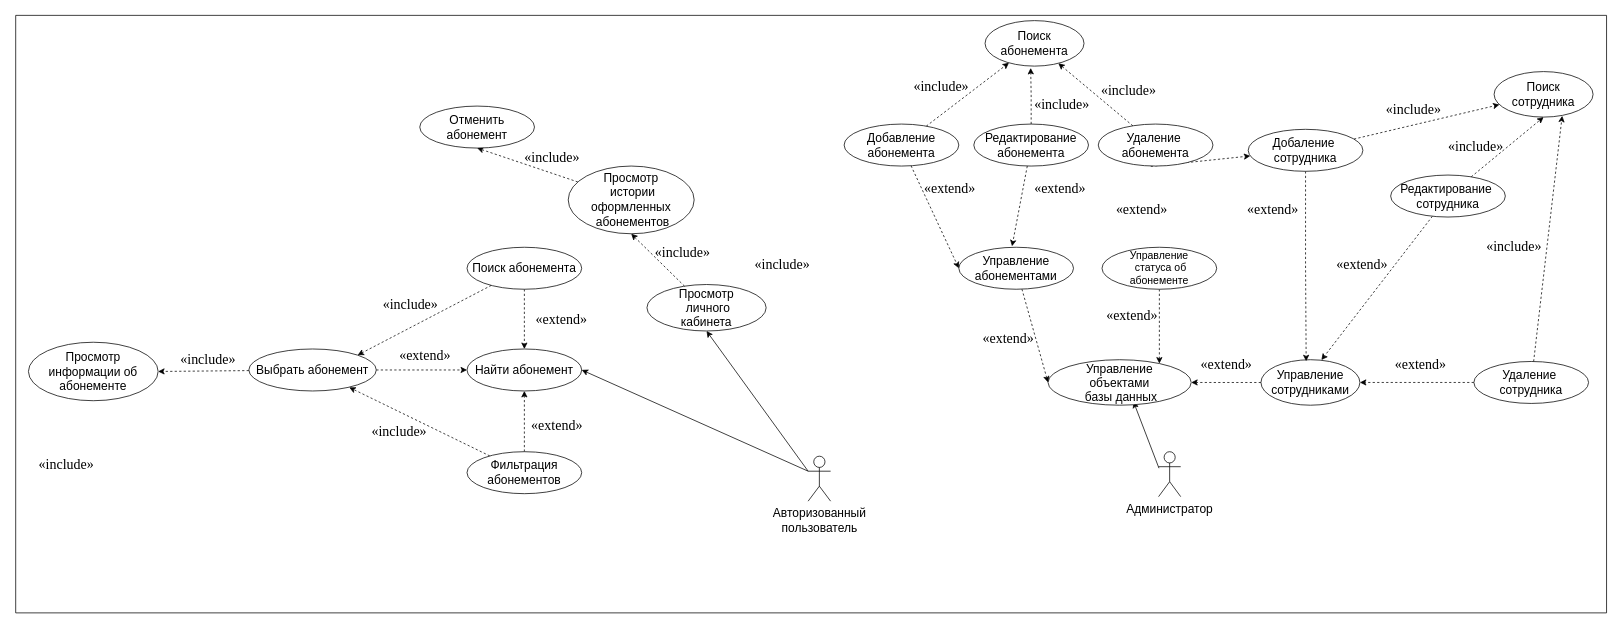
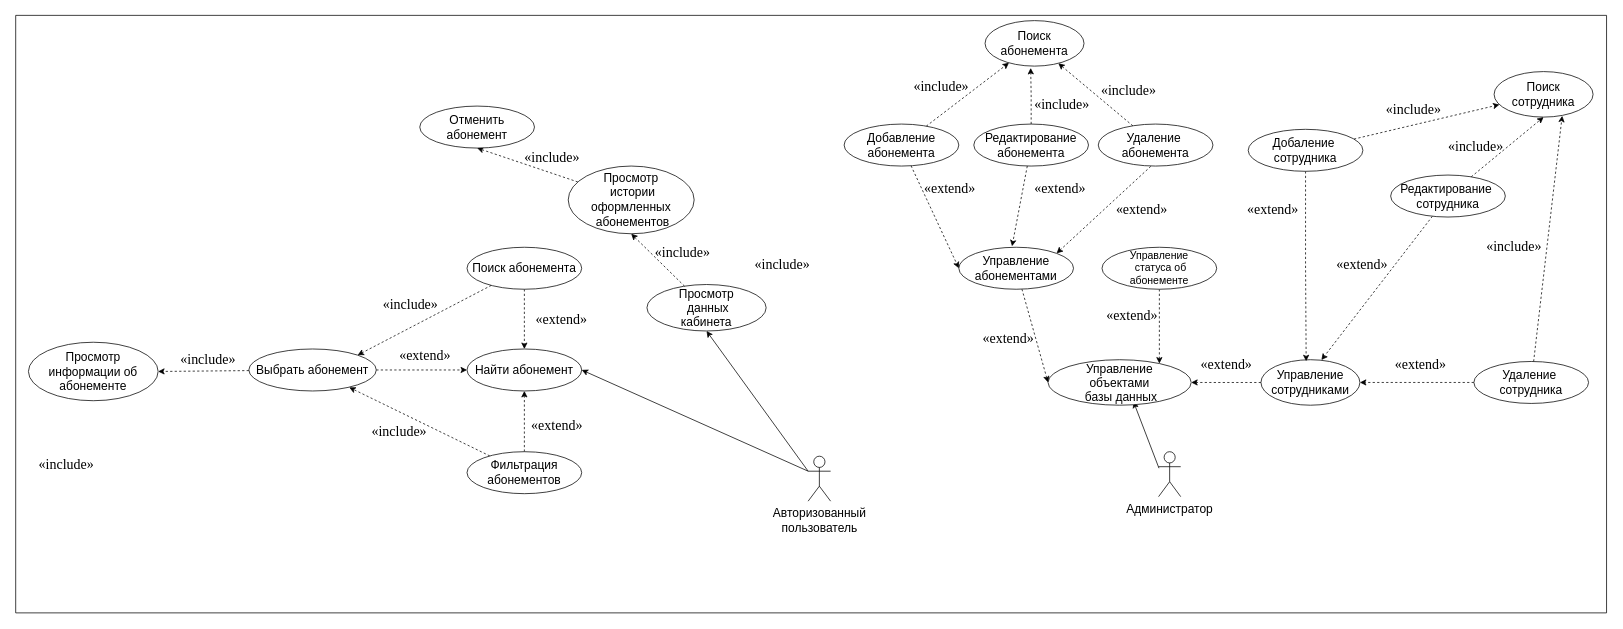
edge "Удаление абонемента" -> "Добаление сотрудника": now "Удаление абонемента" -> "Управлениеабонементами"
node "Просмотр личногокабинета": label "Просмотр личногокабинета" -> "Просмотр данныхкабинета"
